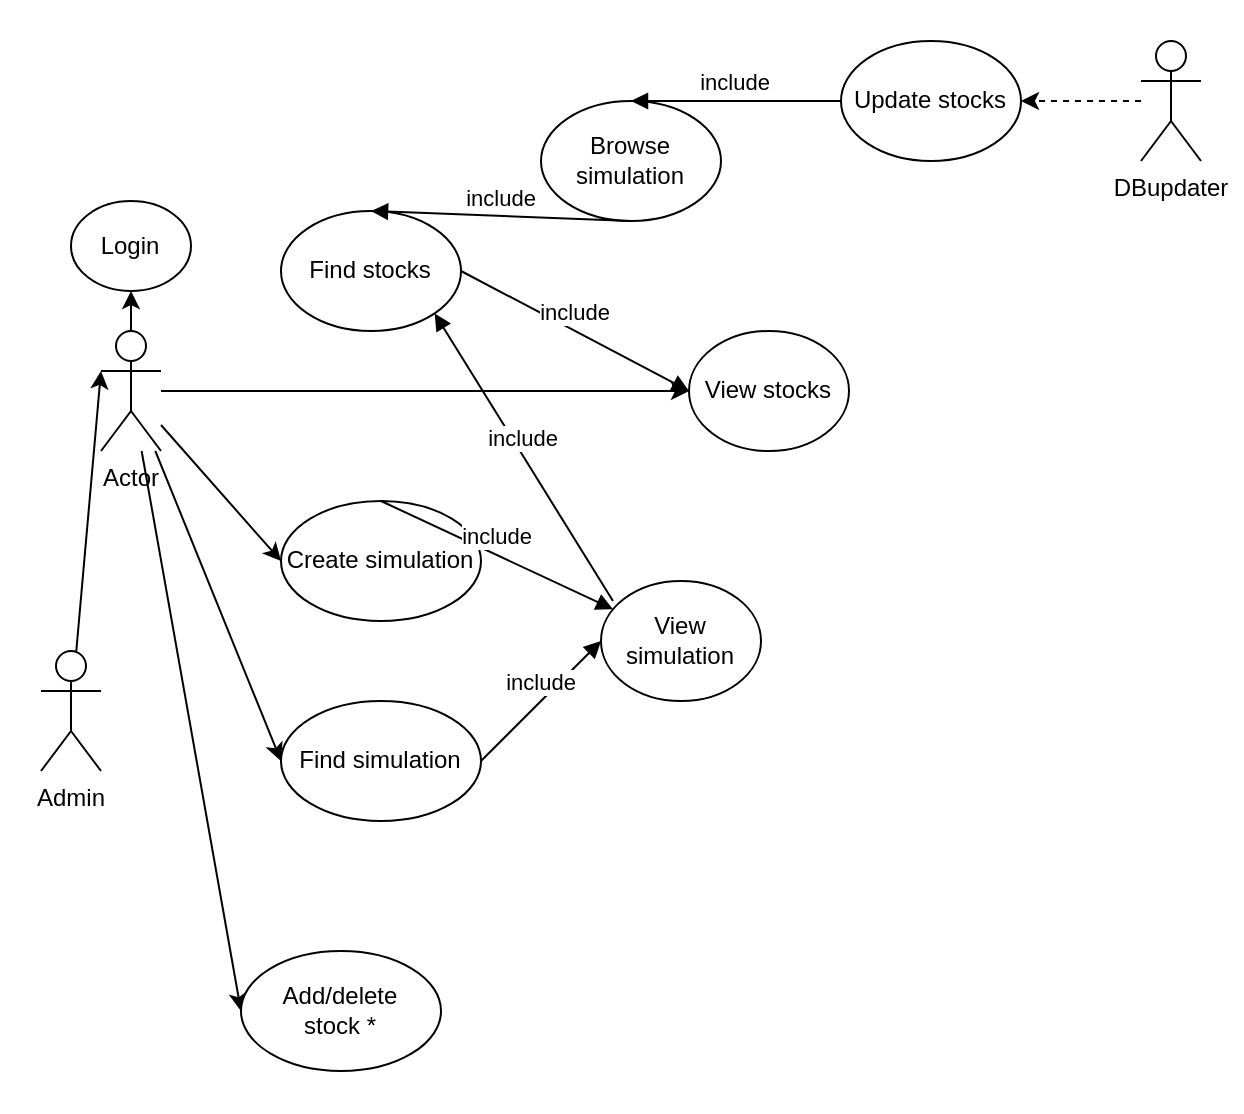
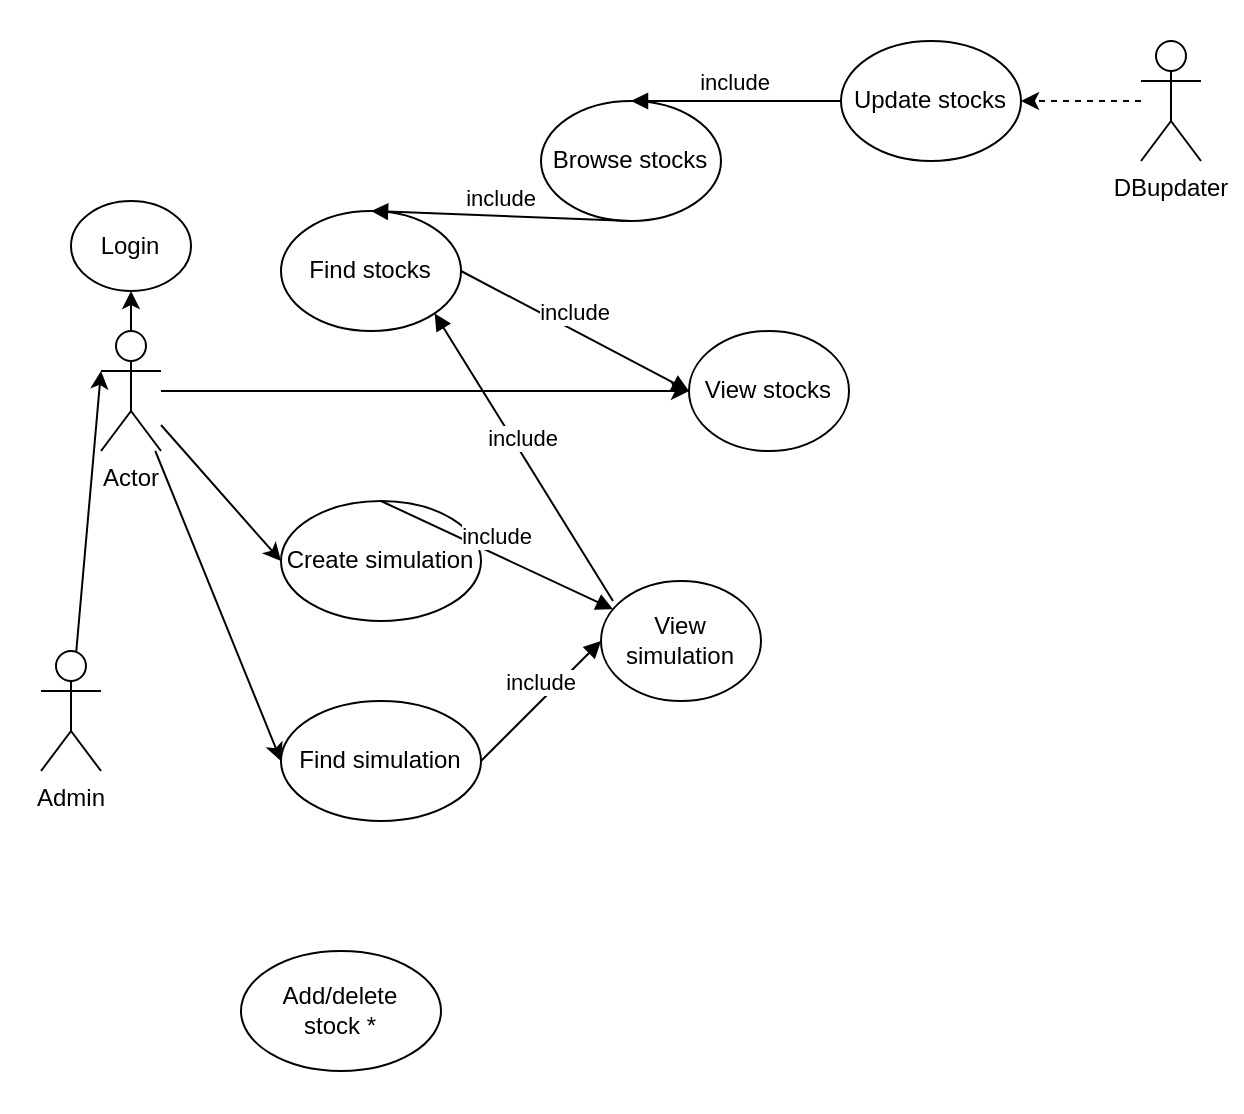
node "Browse simulation": label "Browse simulation" -> "Browse stocks"
edge "Actor" -> "Add/delete stock *": removed
